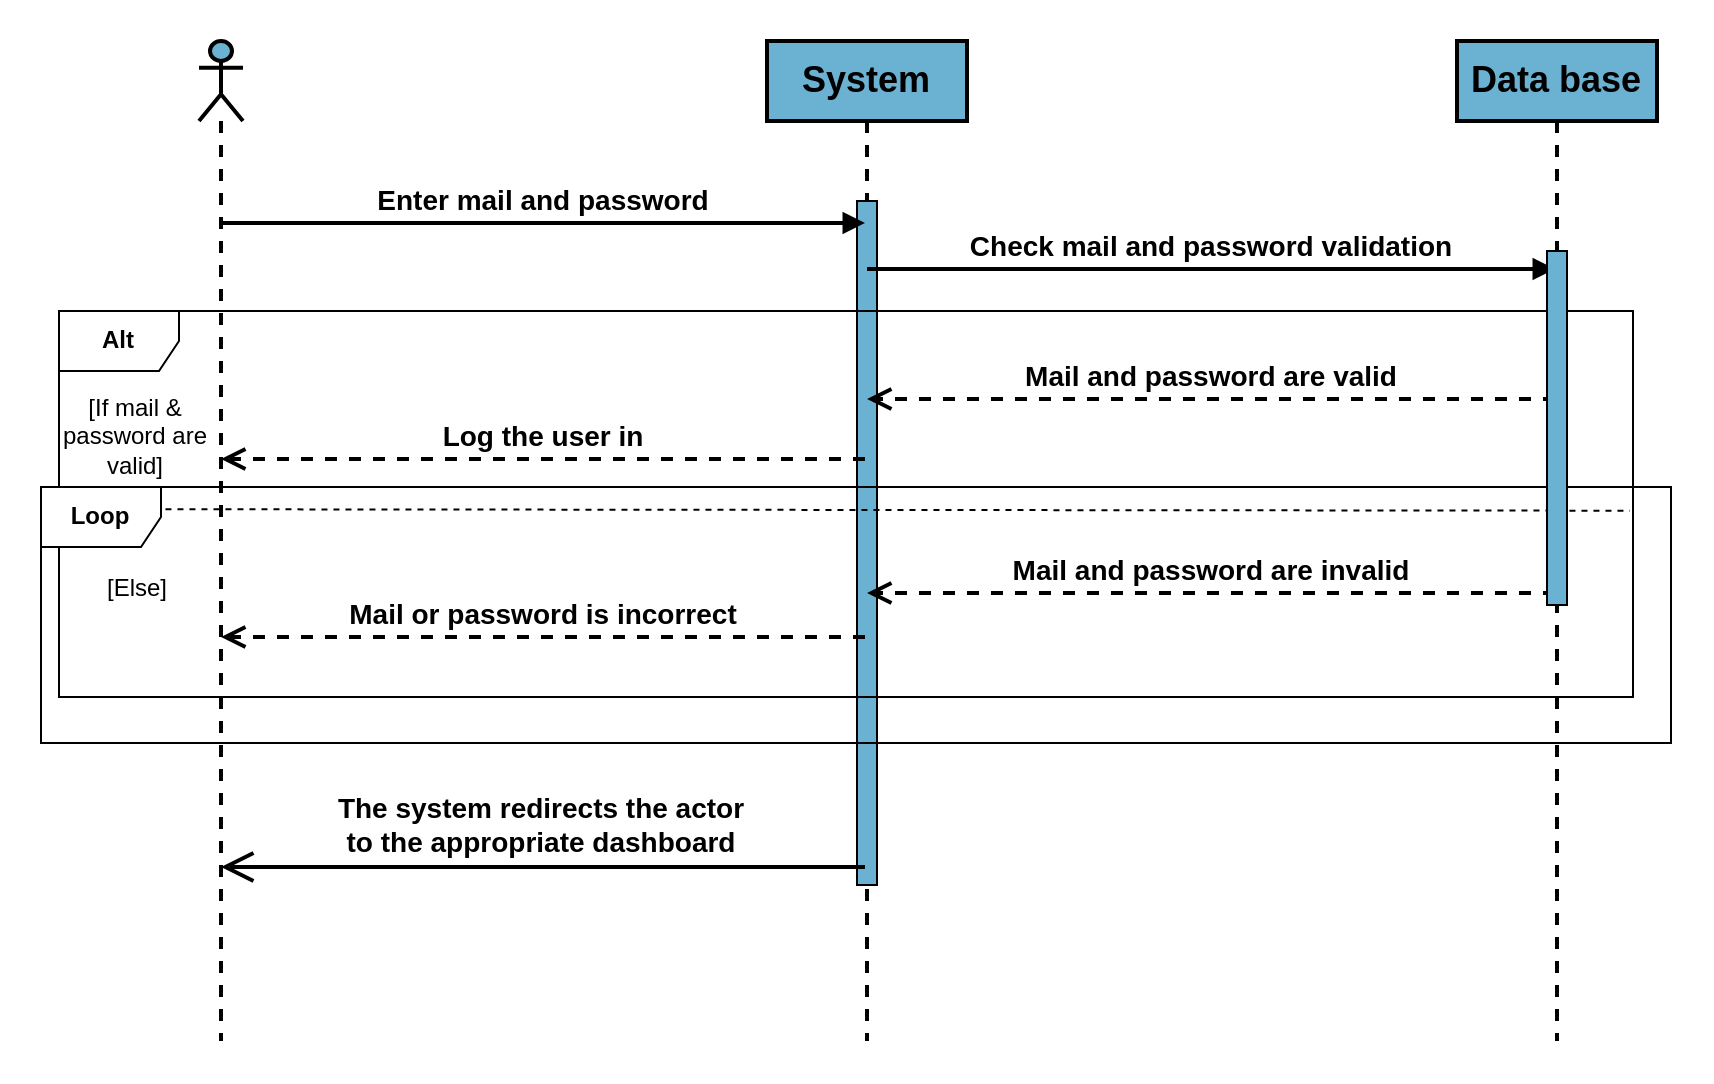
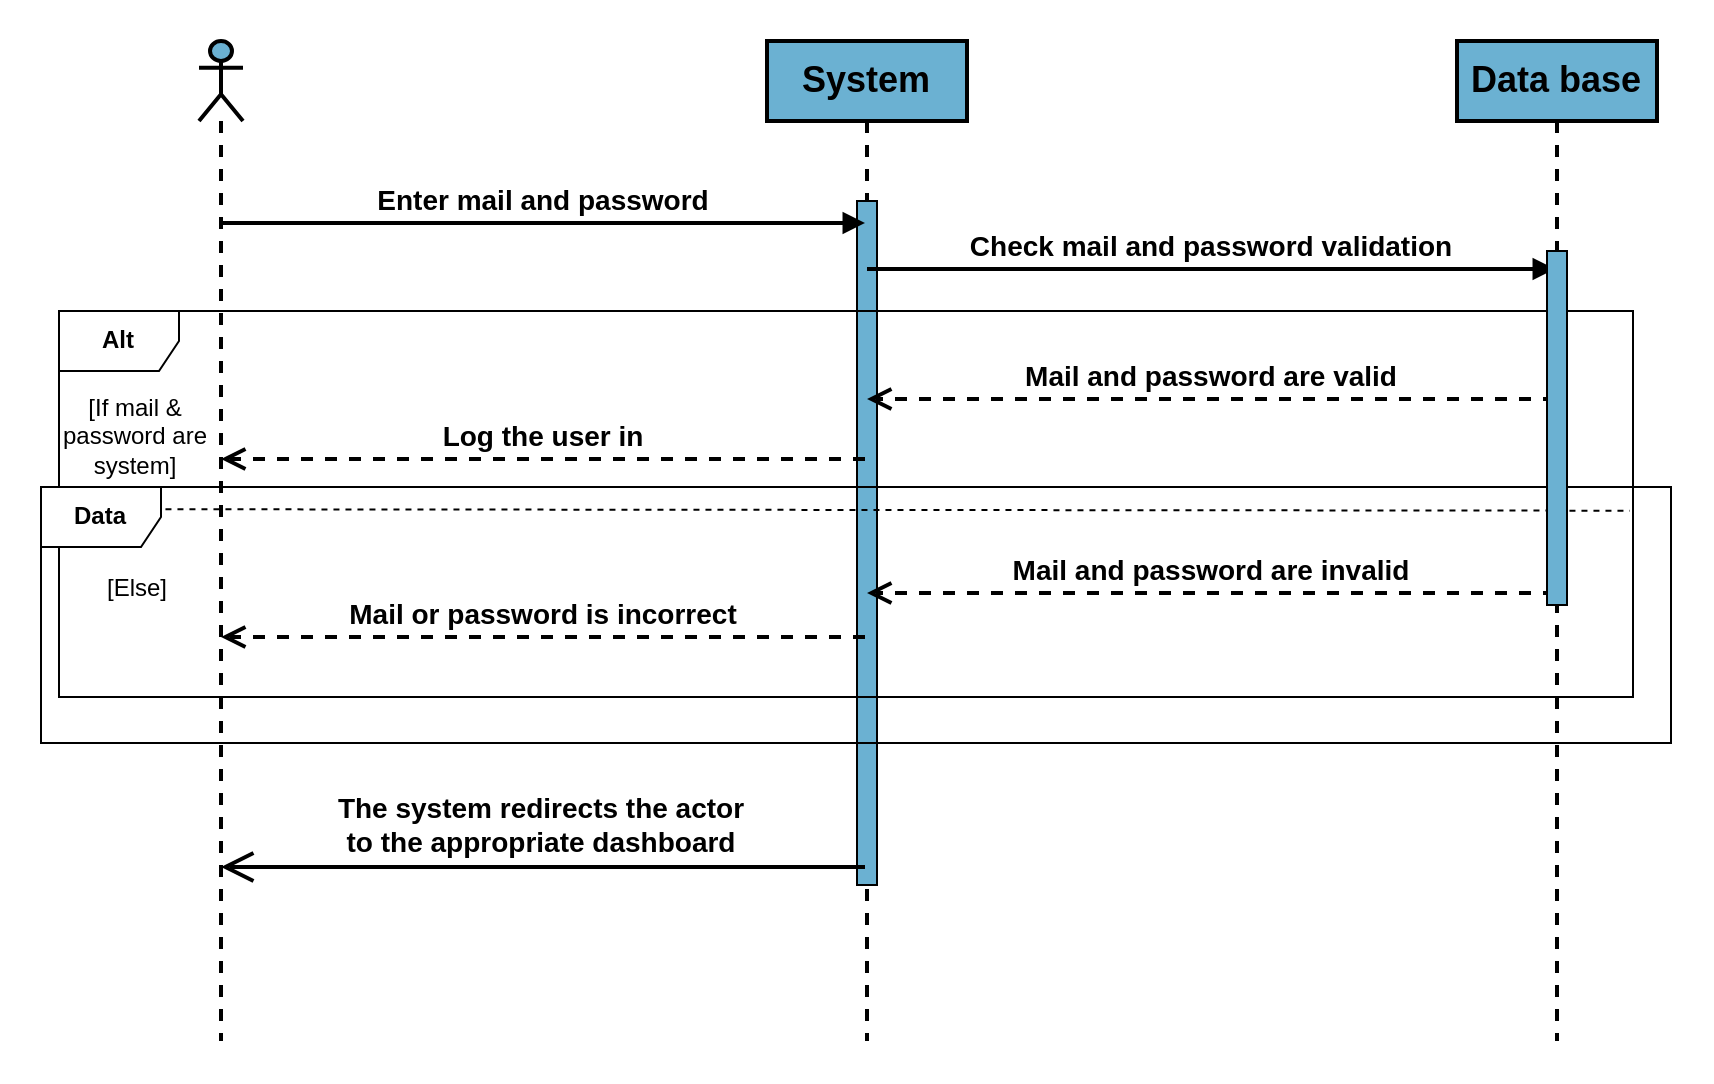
node "[If mail & password are valid]": label "[If mail & password are valid]" -> "[If mail & password are system]"
node "Loop": label "Loop" -> "Data"
